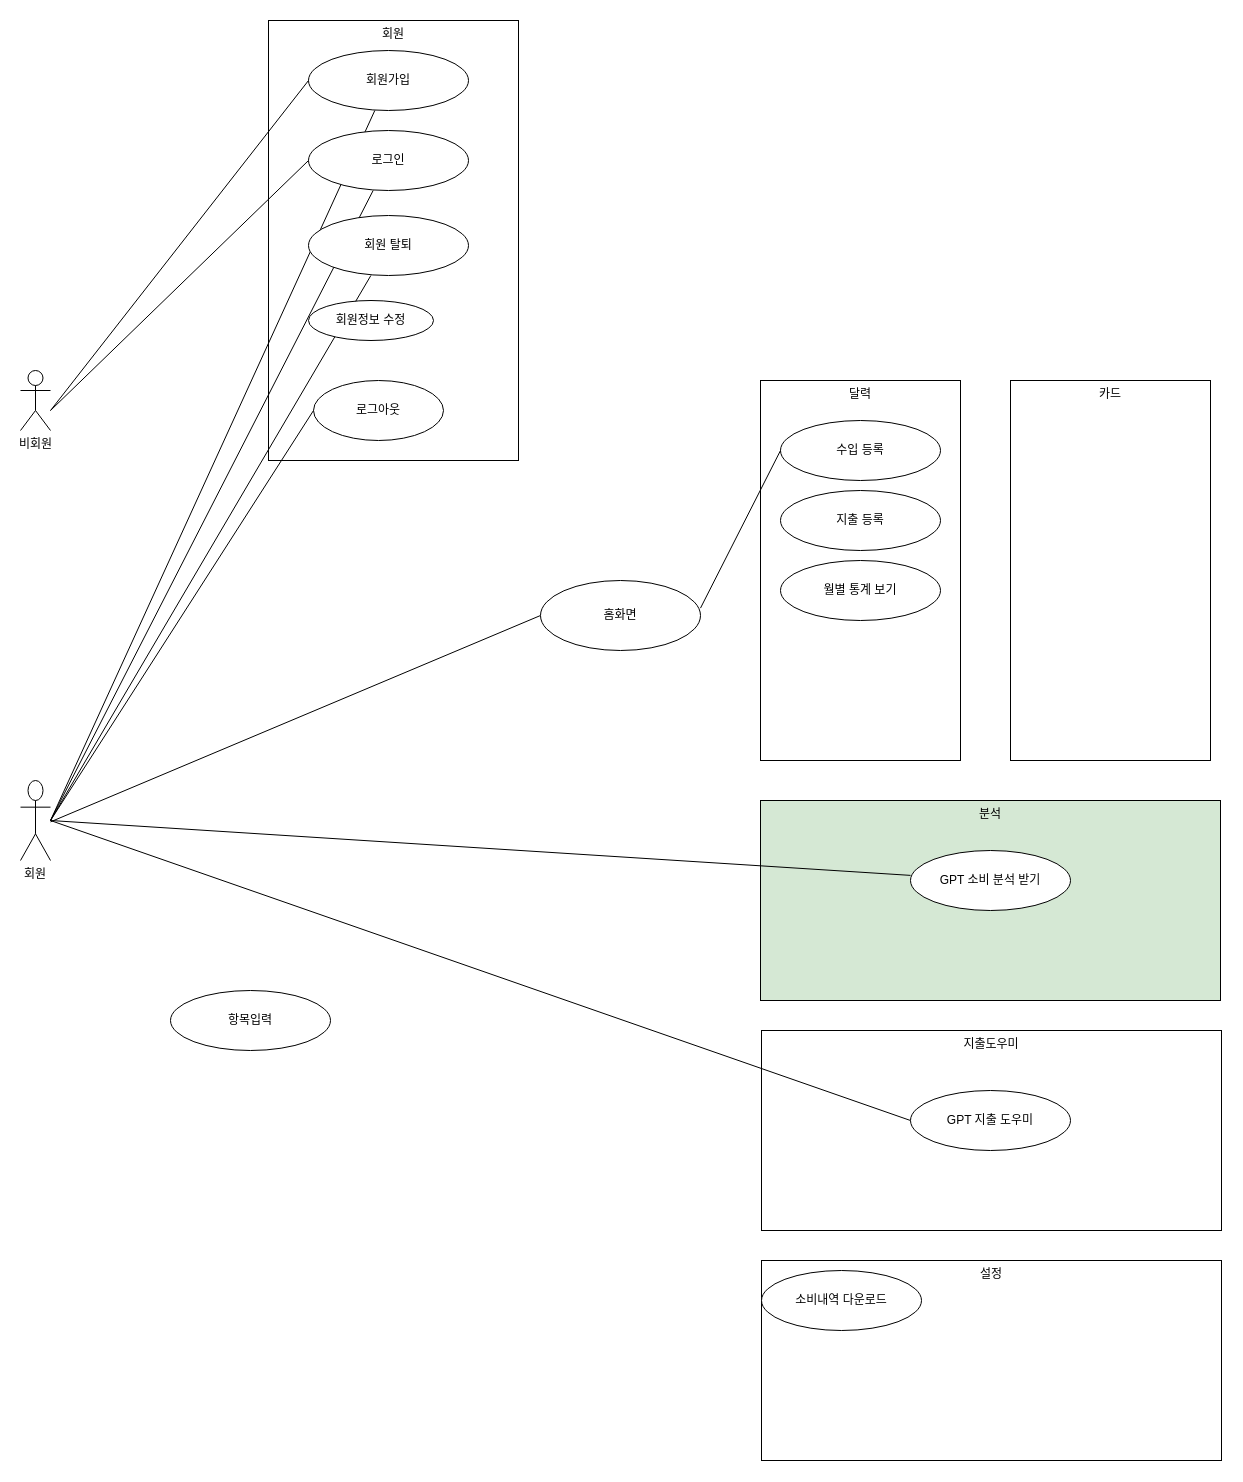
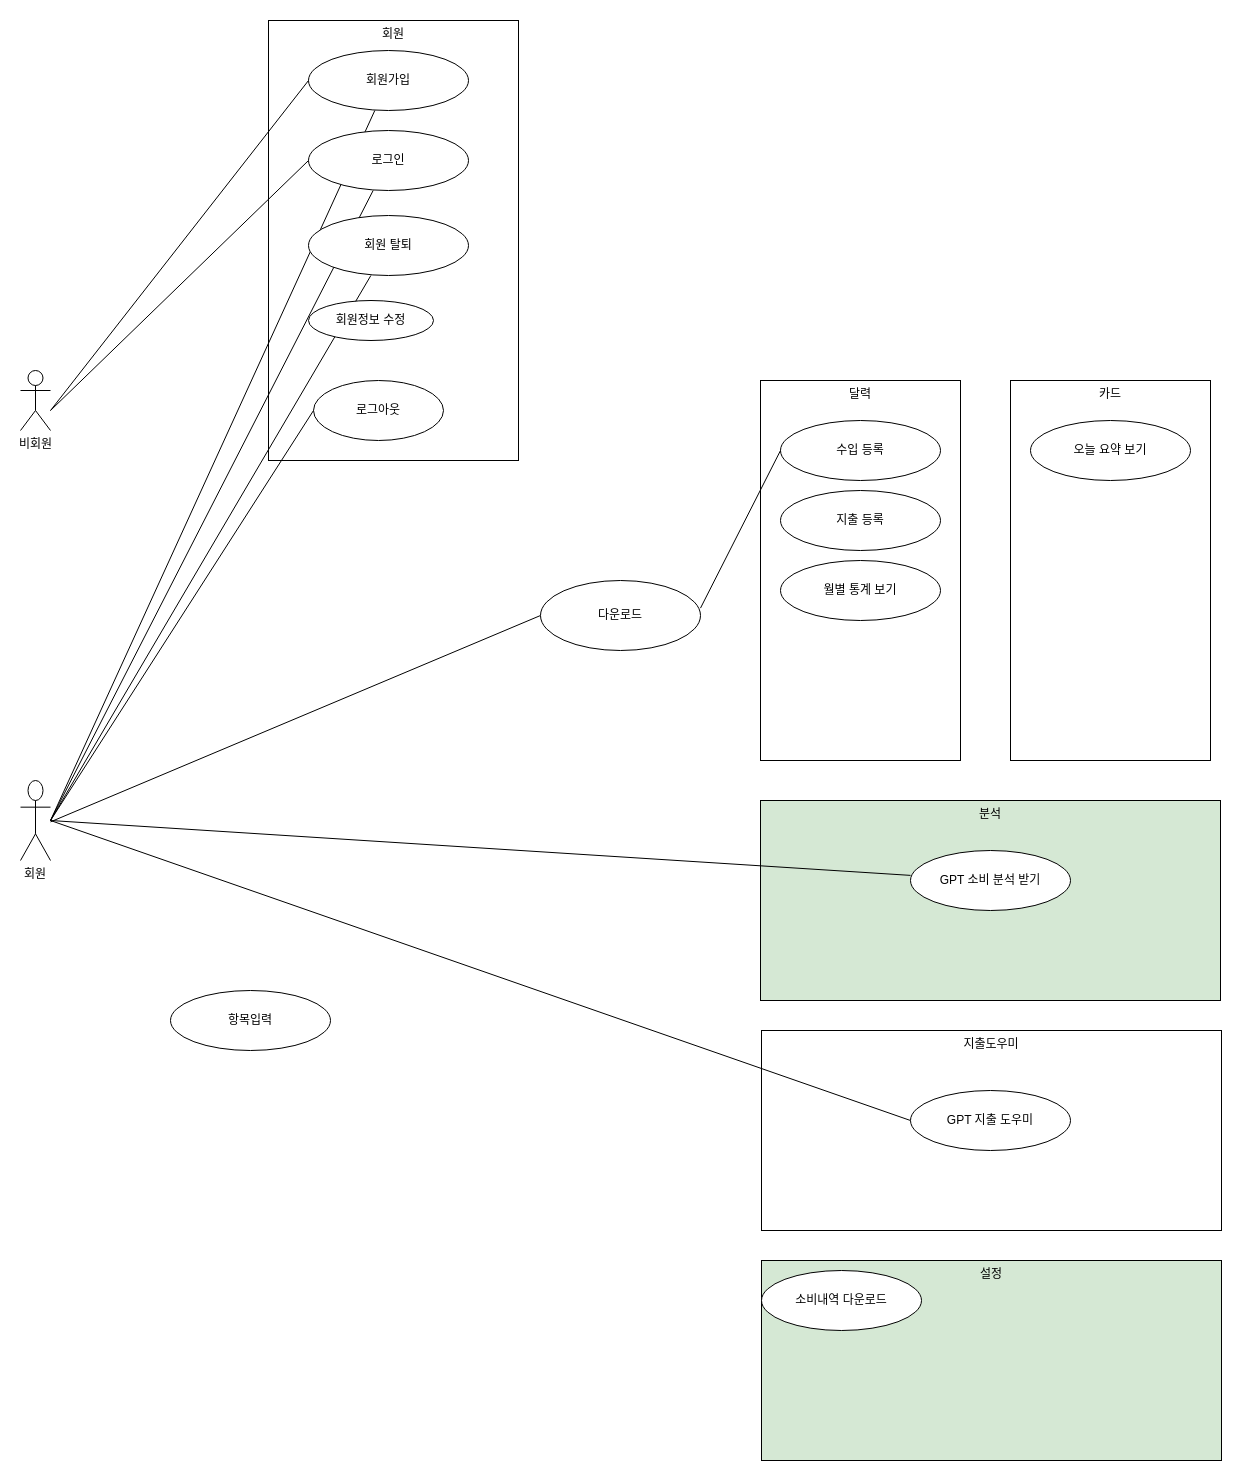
node "오늘 요약 보기": added
node "홈화면": label "홈화면" -> "다운로드"
node "설정": fillcolor #ffffff -> #d5e8d4
